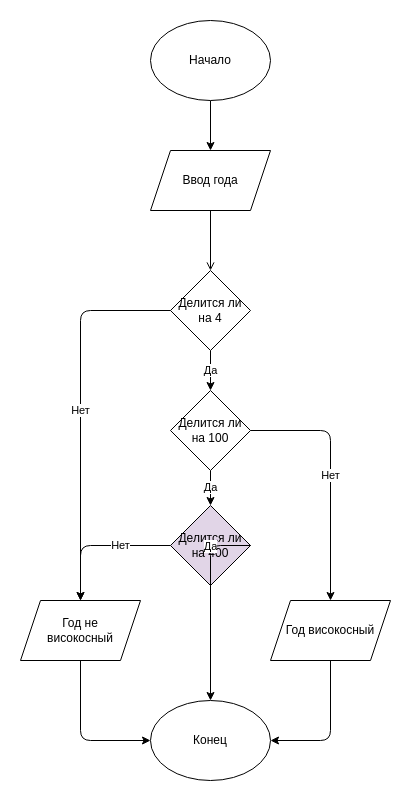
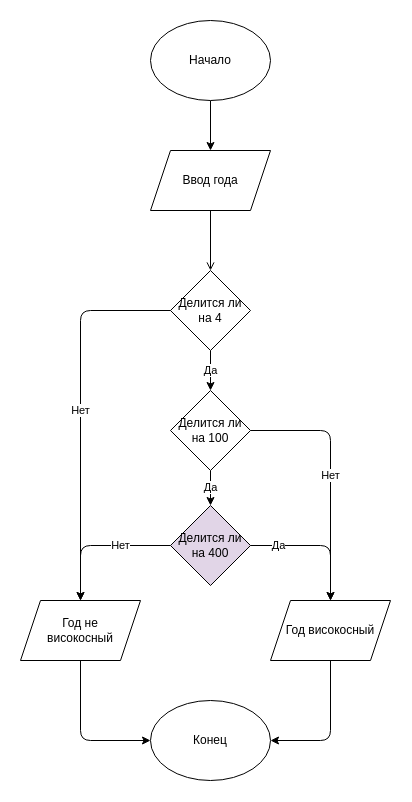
edge "Делится ли на 400" -> "Конец": now "Делится ли на 400" -> "Год високосный"
